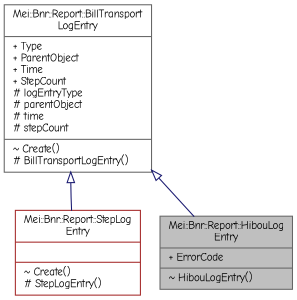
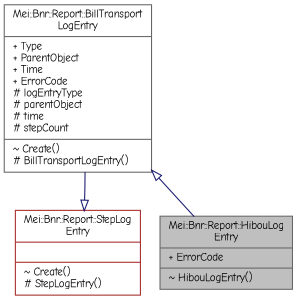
node "Mei::Bnr::Report::BillTransport": text "+ StepCount" -> "+ ErrorCode"
edge "Mei::Bnr::Report::StepLog" -> "Mei::Bnr::Report::BillTransport": reversed
